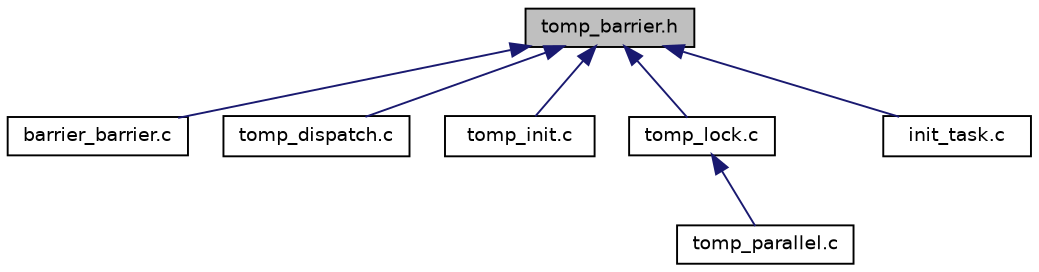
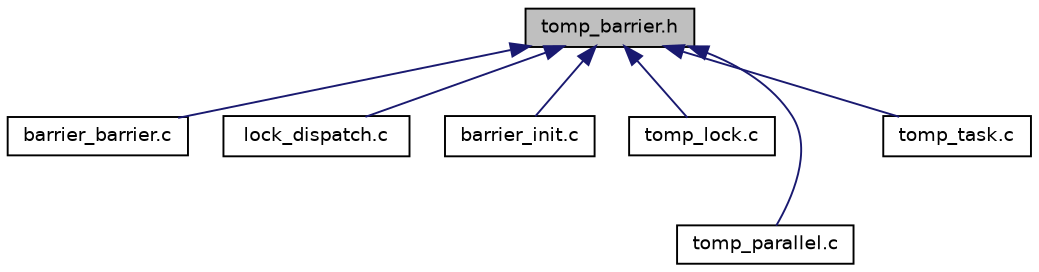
node "tomp_dispatch.c": label "tomp_dispatch.c" -> "lock_dispatch.c"
node "tomp_init.c": label "tomp_init.c" -> "barrier_init.c"
node "init_task.c": label "init_task.c" -> "tomp_task.c"
edge "tomp_parallel.c" -> "tomp_lock.c": now "tomp_parallel.c" -> "tomp_barrier.h"
